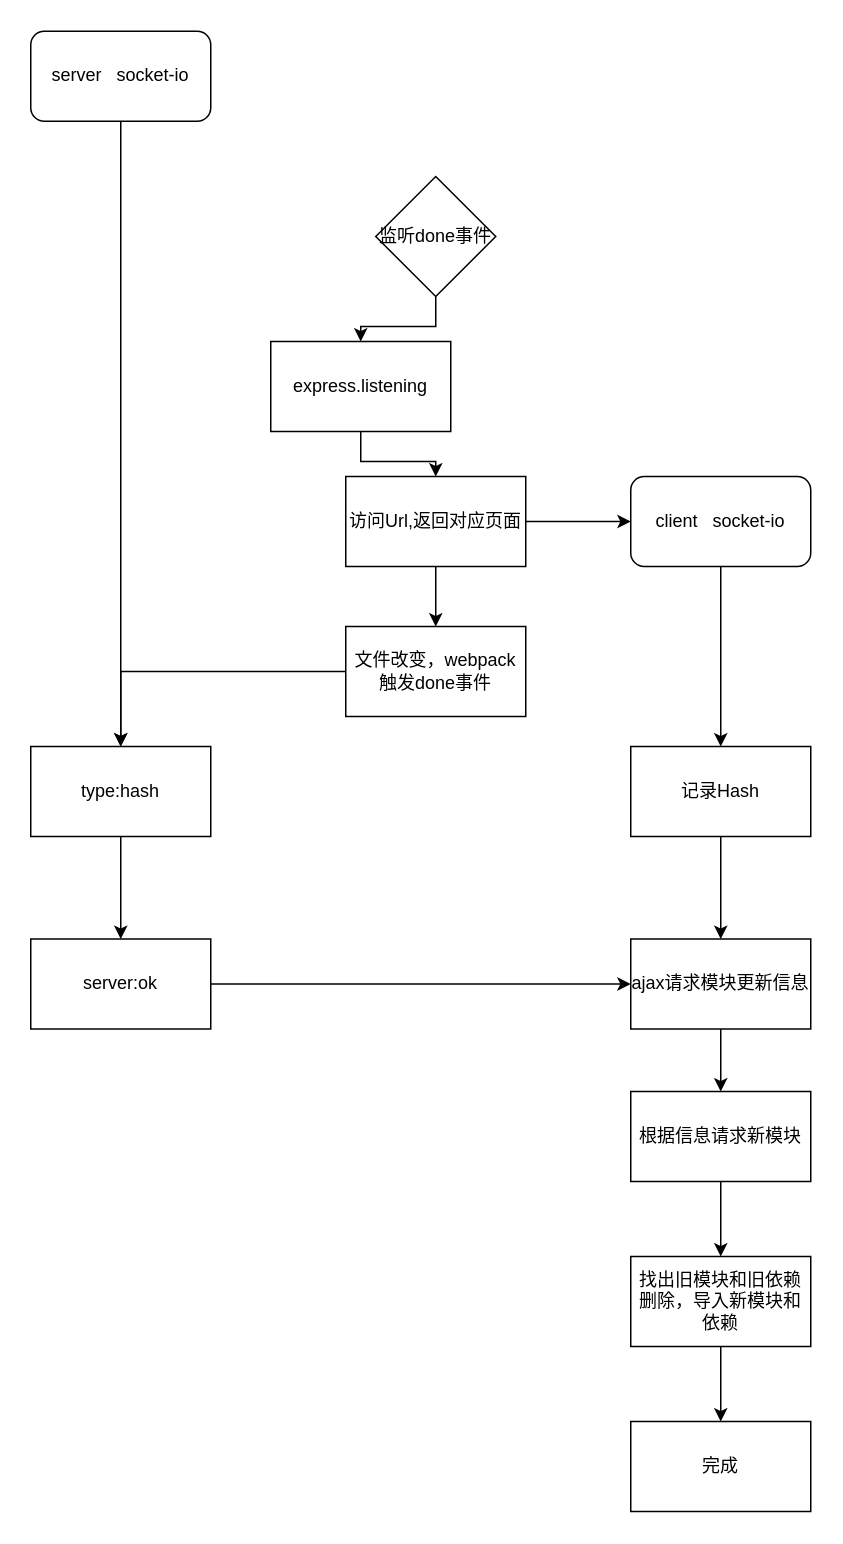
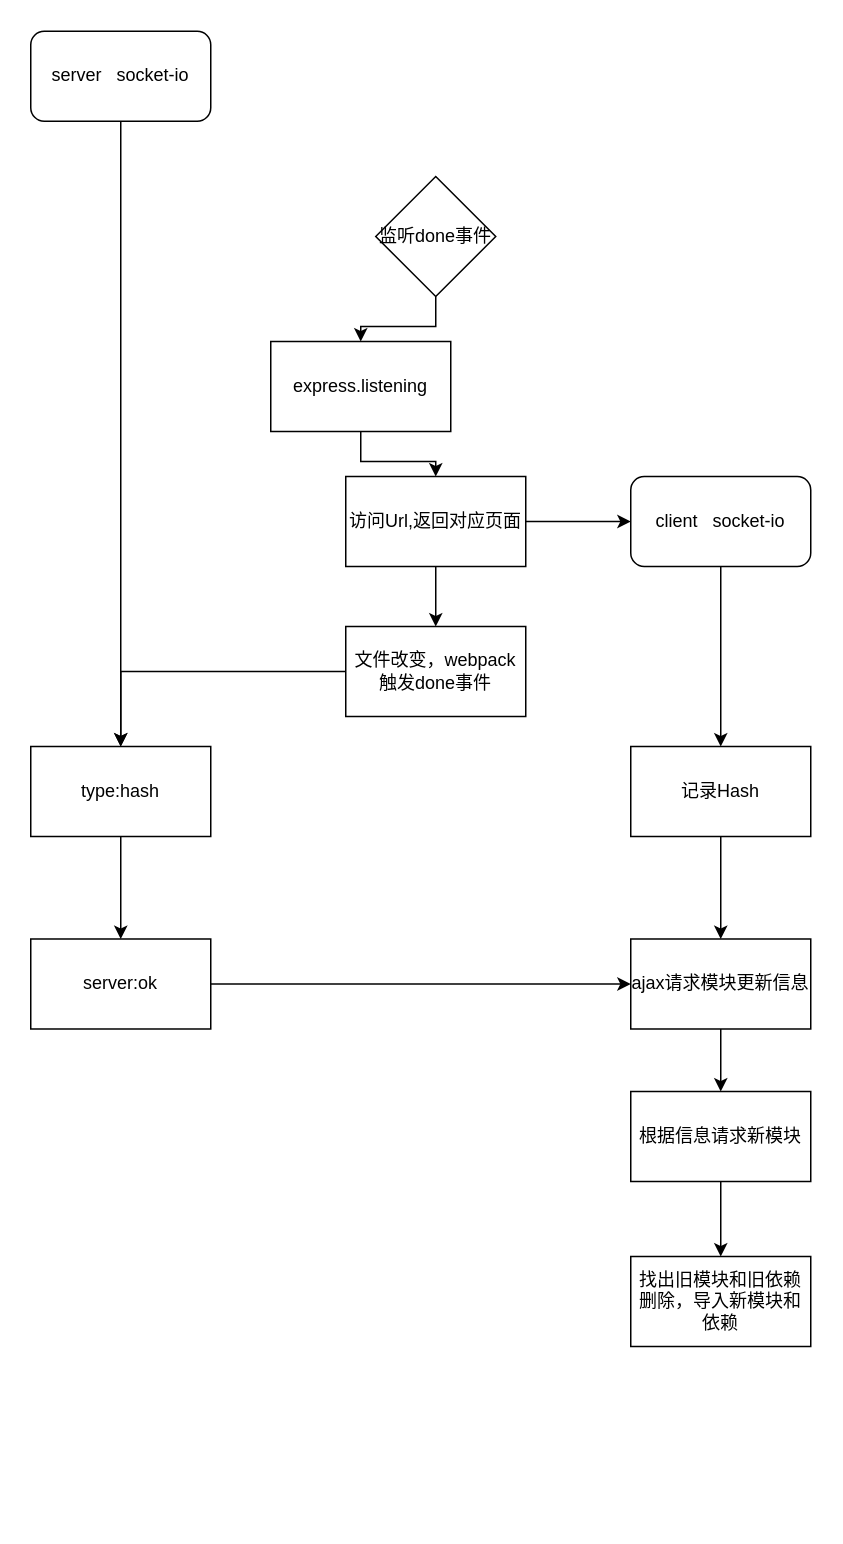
edge "找出旧模块和旧依赖删除，导入新模块和依赖" -> "完成": removed
node "完成": removed
